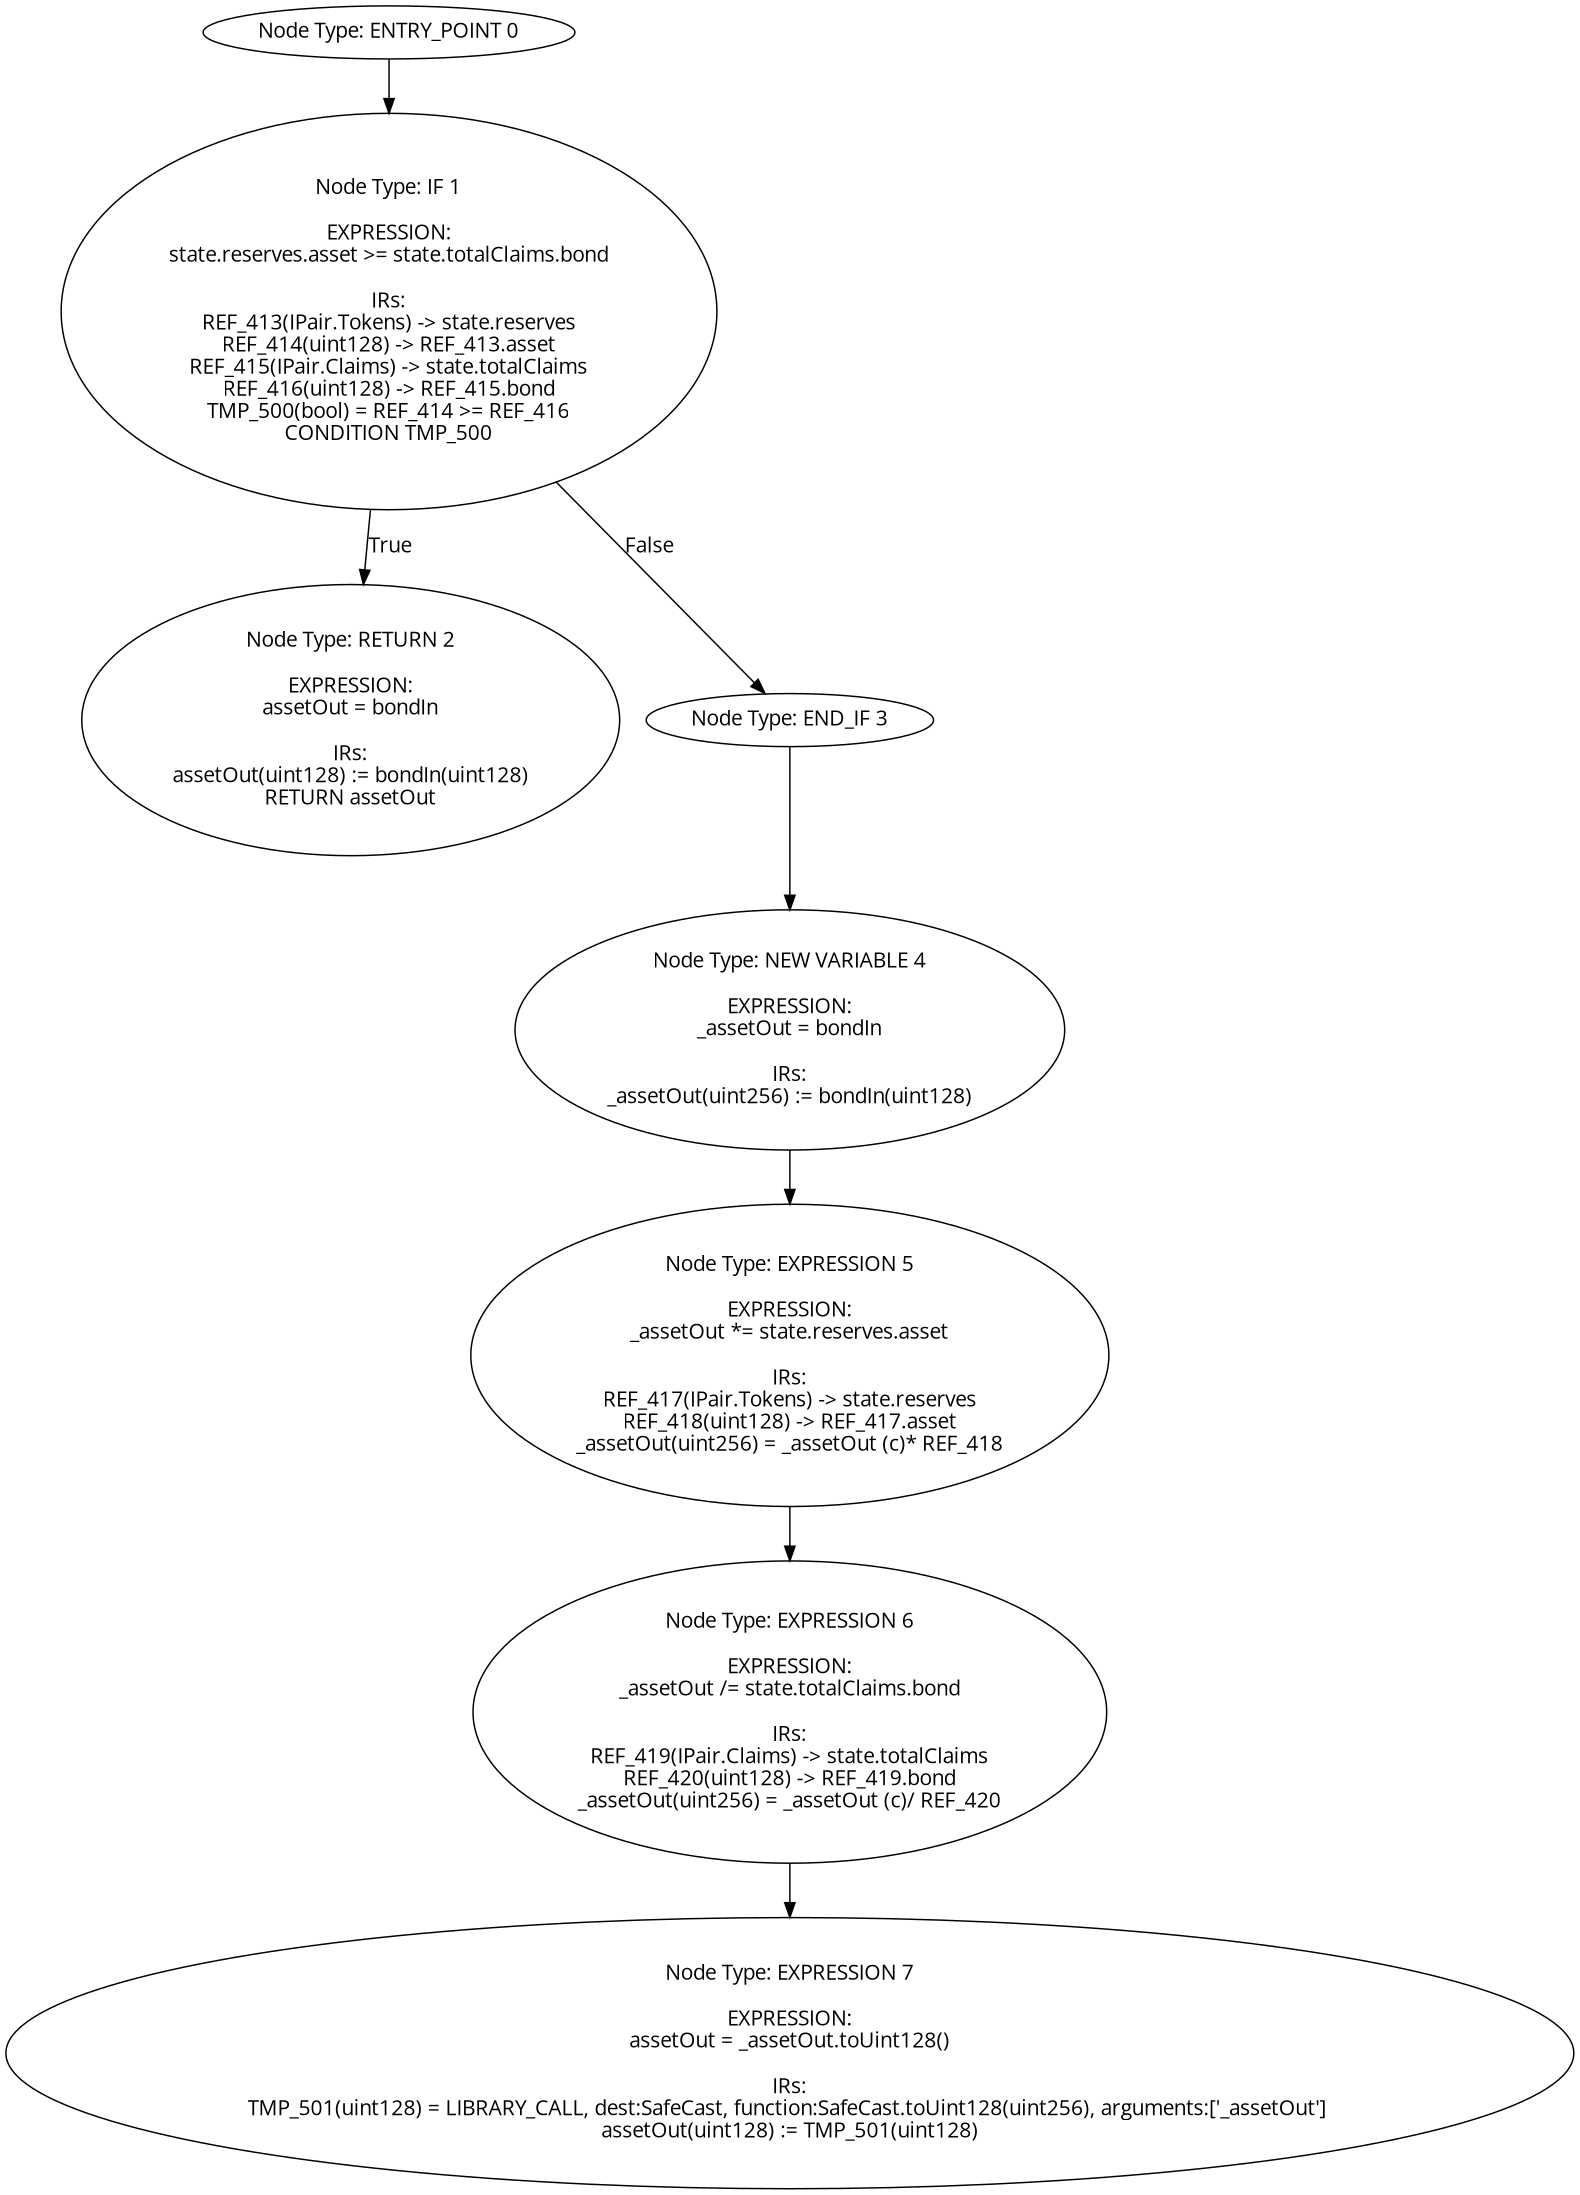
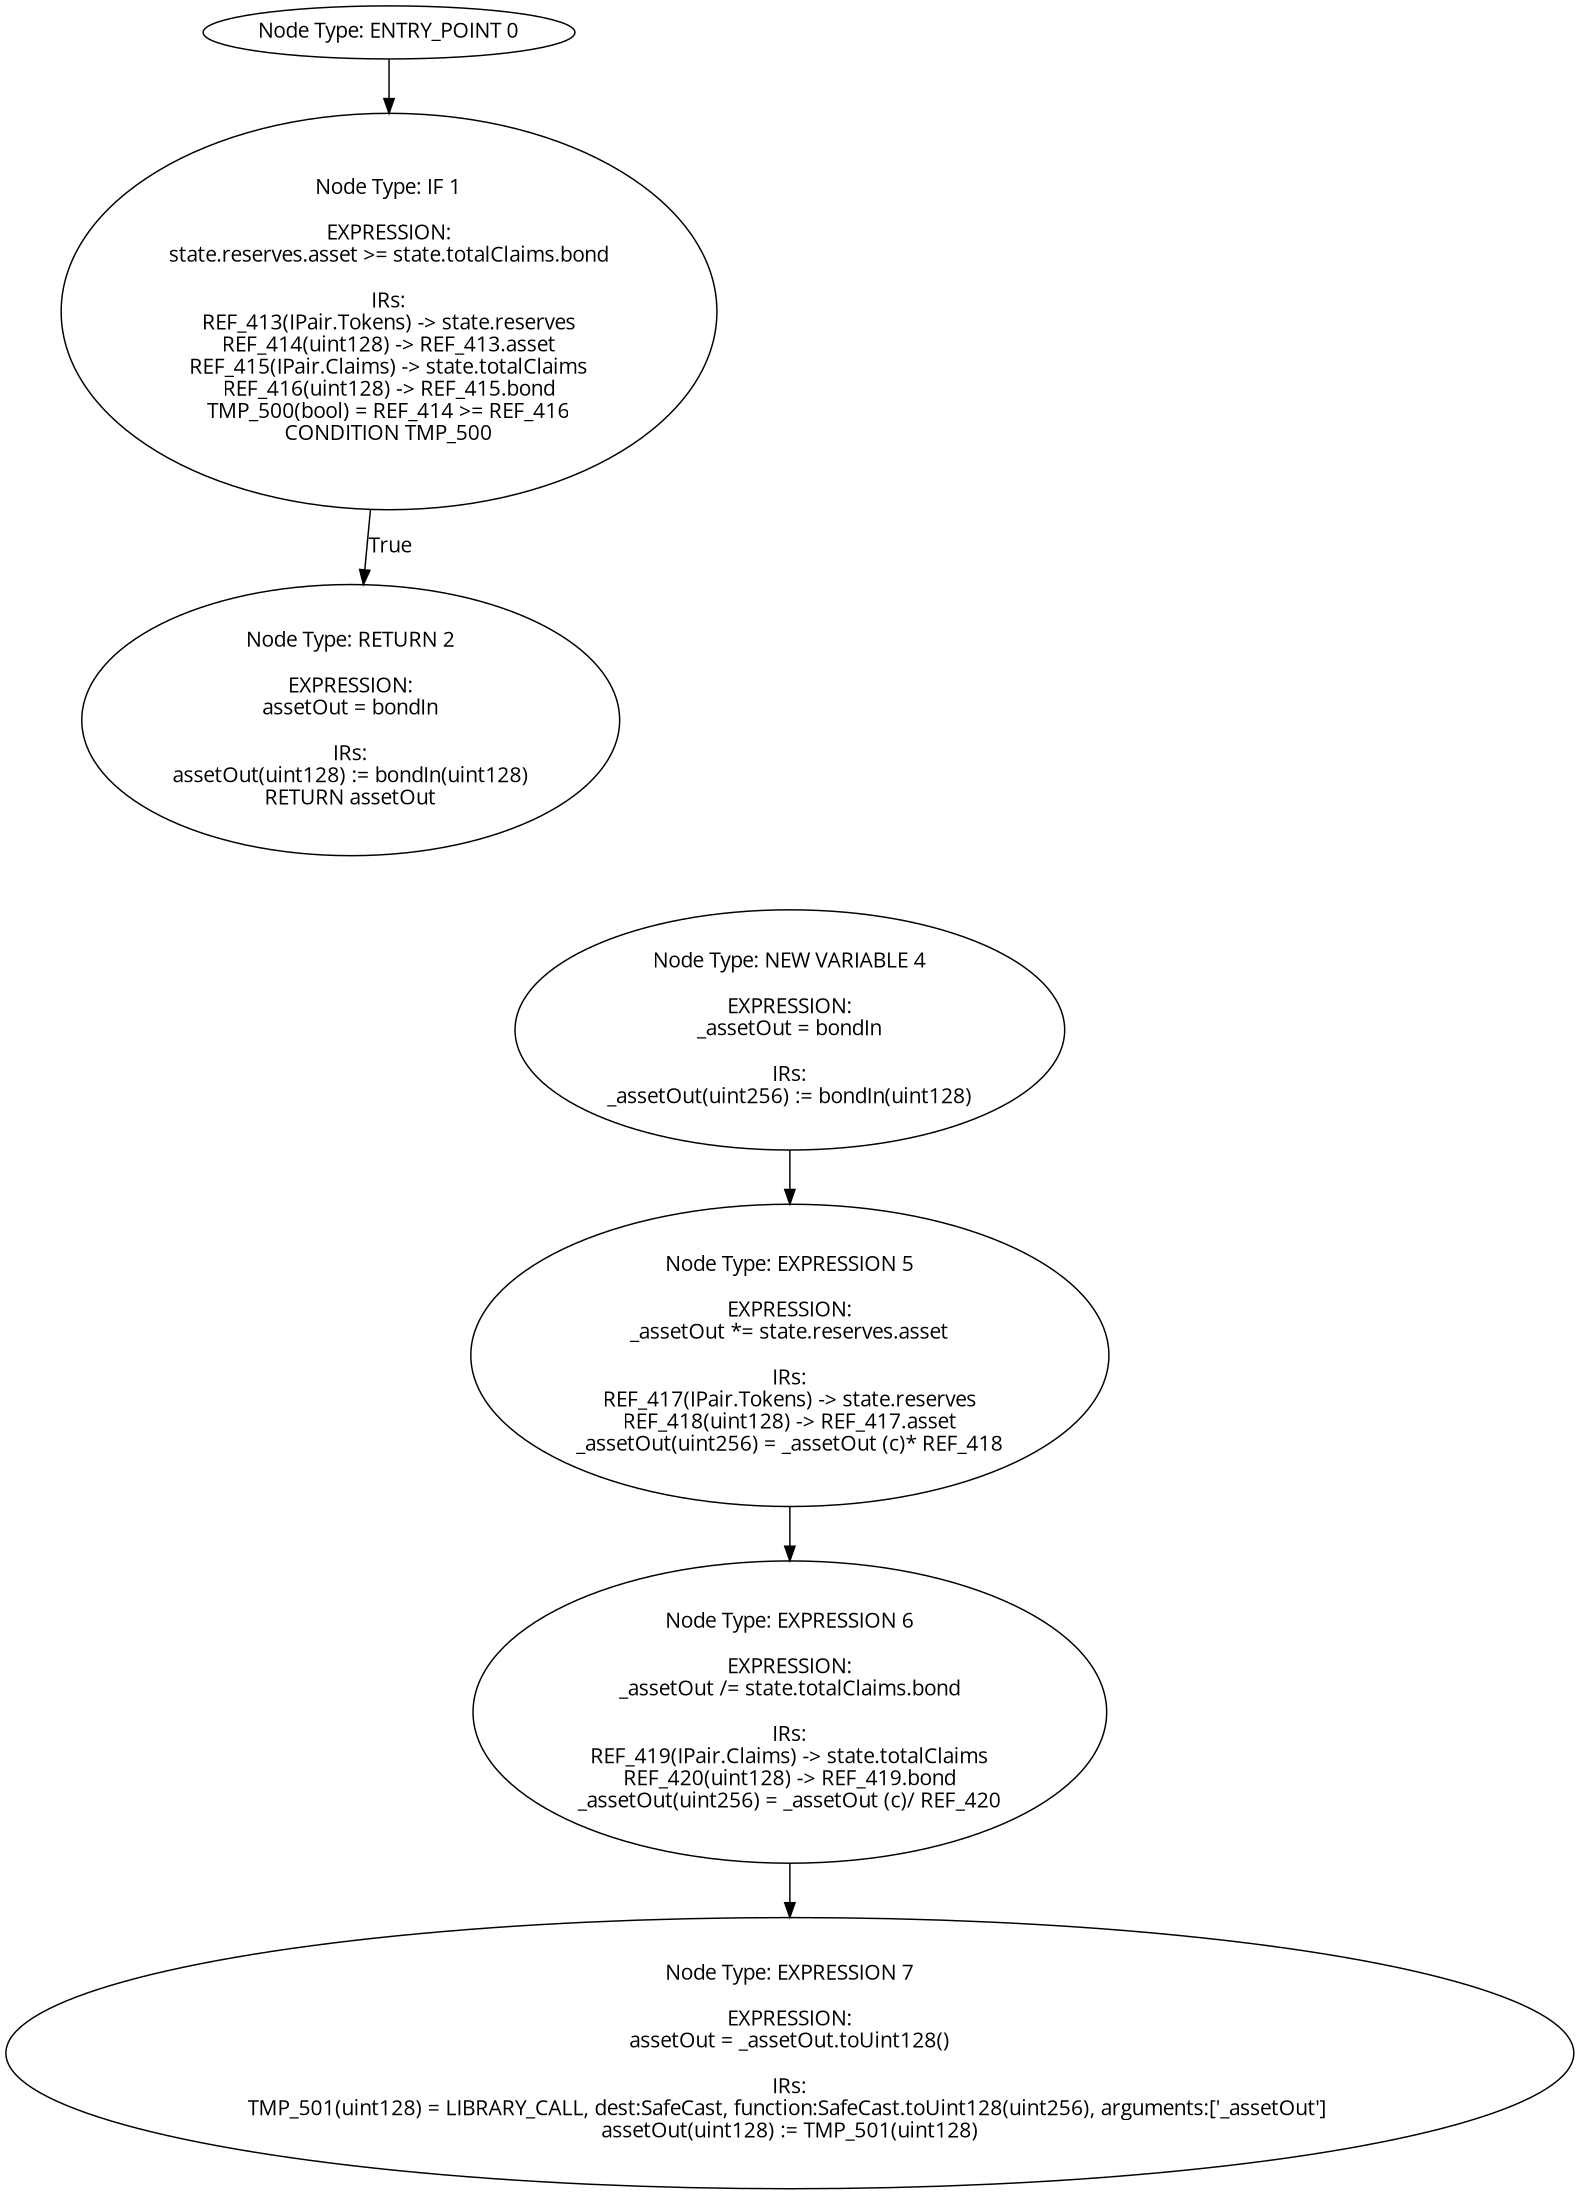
node "Node Type: END_IF 3": removed
